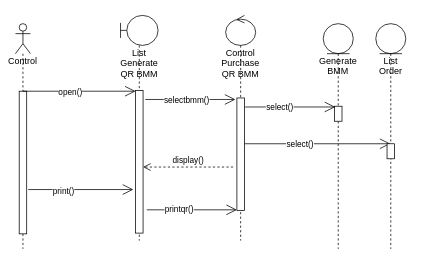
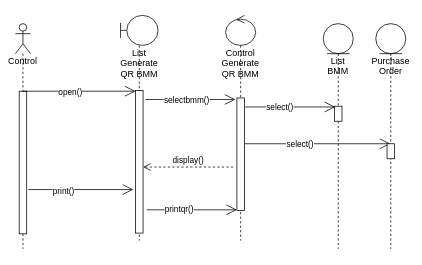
node "List Order": label "List Order" -> "Purchase Order"
node "Control Purchase QR BMM": label "Control Purchase QR BMM" -> "Control Generate QR BMM"
node "Generate BMM": label "Generate BMM" -> "List BMM"
